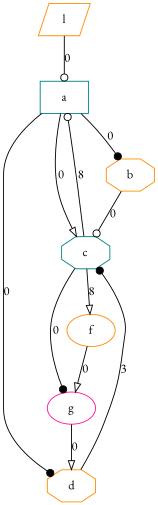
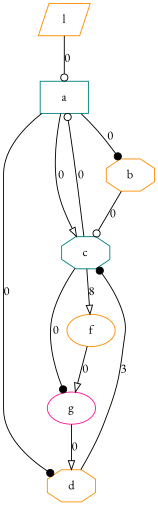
edge "c" -> "a": label "8" -> "0"
